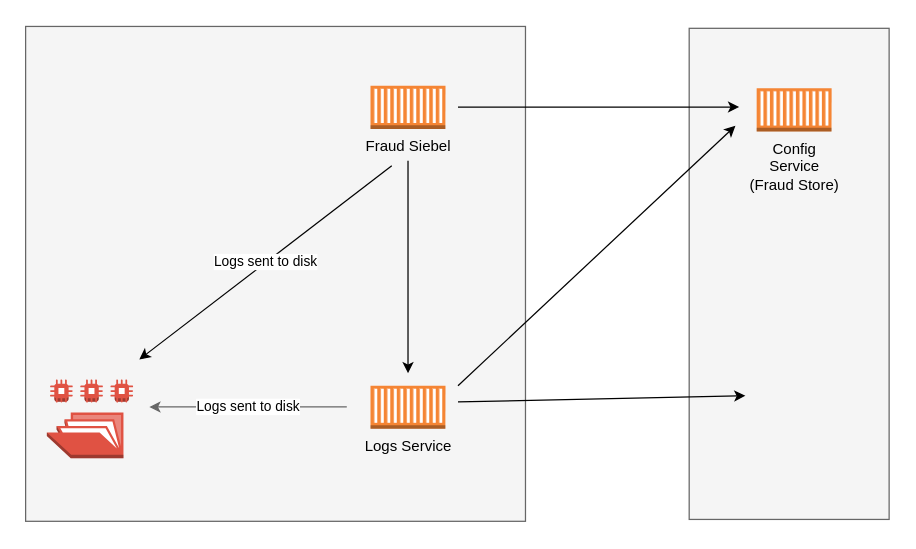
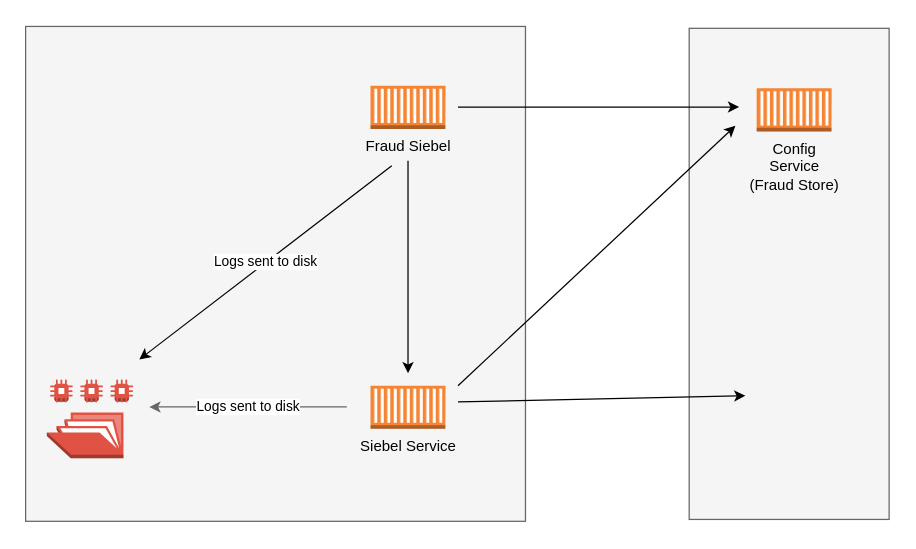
node "Logs Service": label "Logs Service" -> "Siebel Service"
